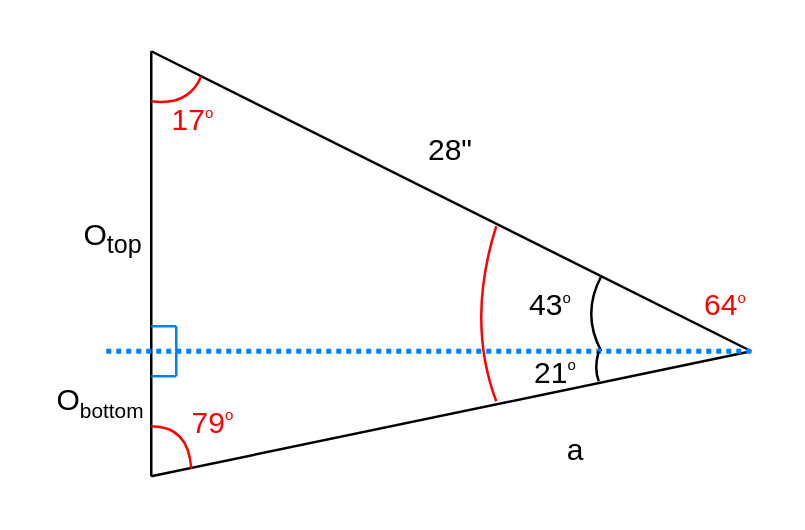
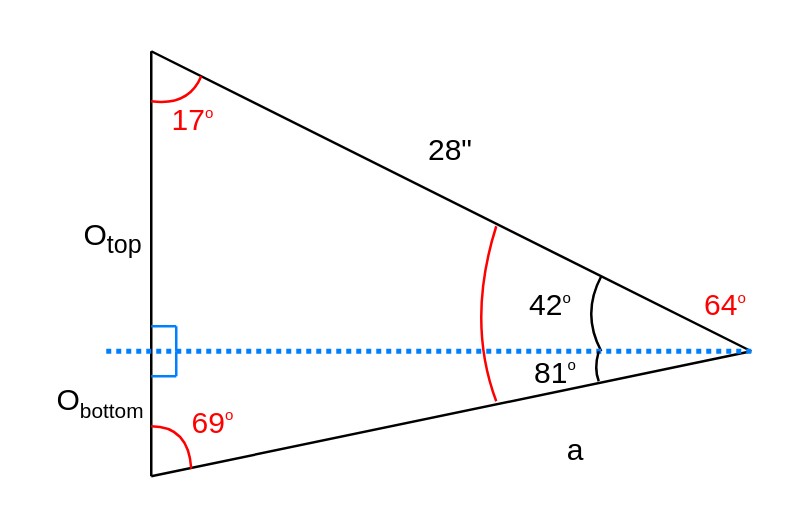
node "43o": label "43o" -> "42o"
node "21o": label "21o" -> "81o"
node "79o": label "79o" -> "69o"
